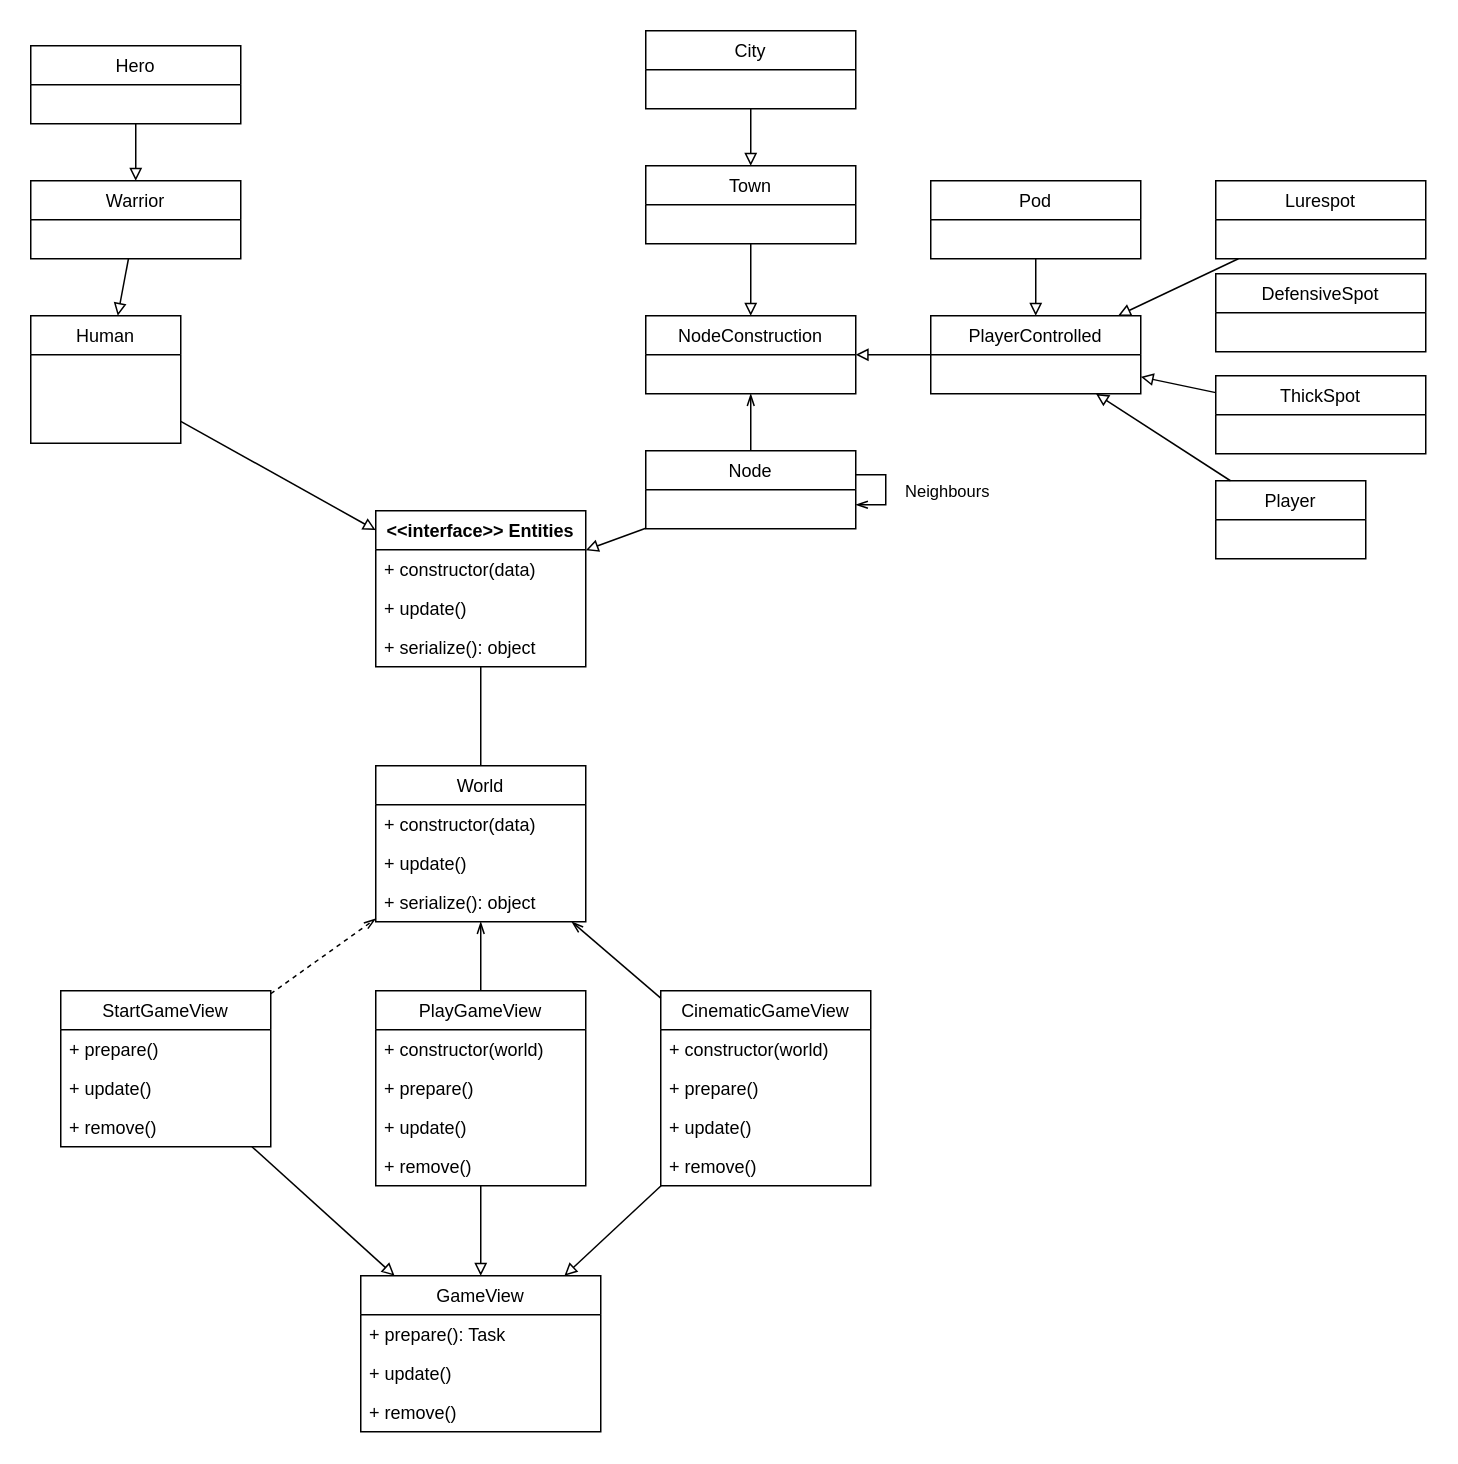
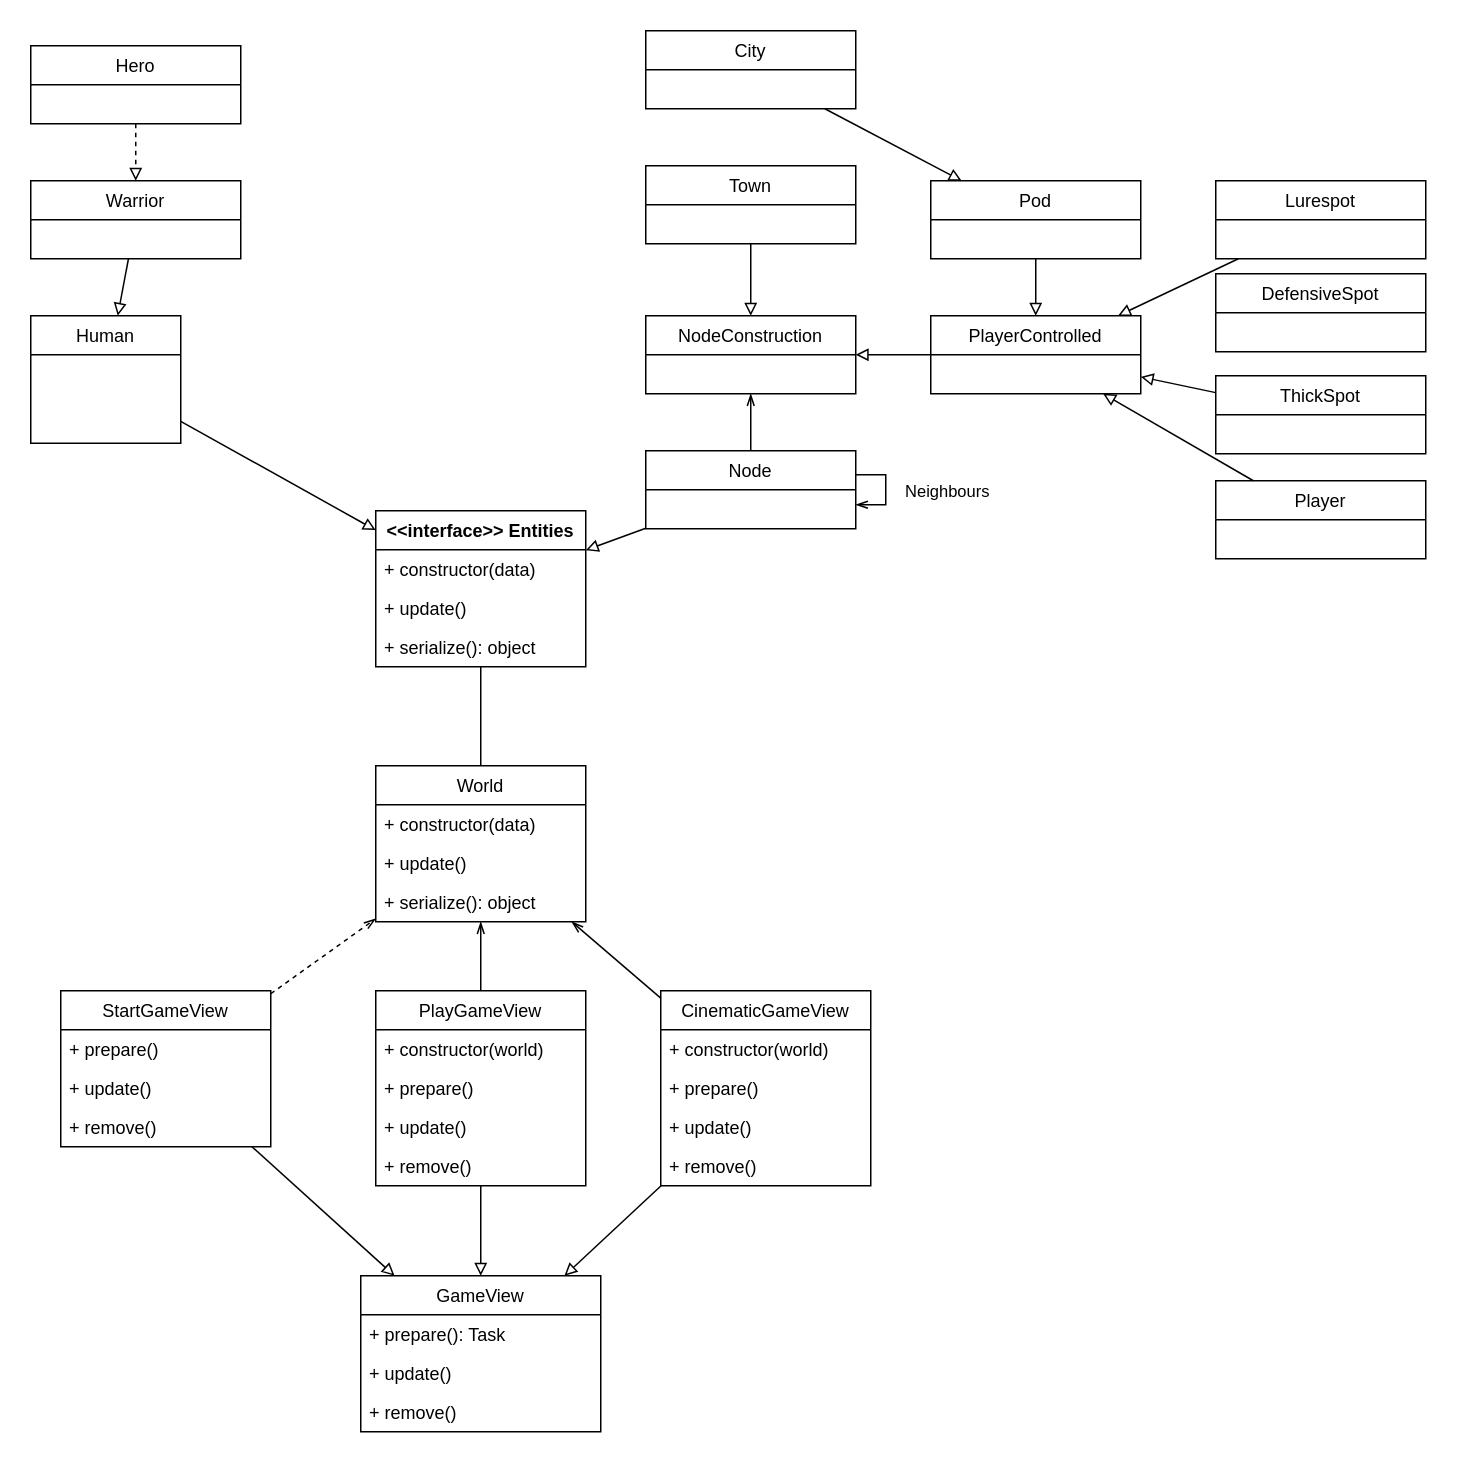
edge "City" -> "Town": now "City" -> "Pod"
edge "Hero" -> "Warrior": style solid -> dashed
node "Player": size 150x78 -> 210x78
